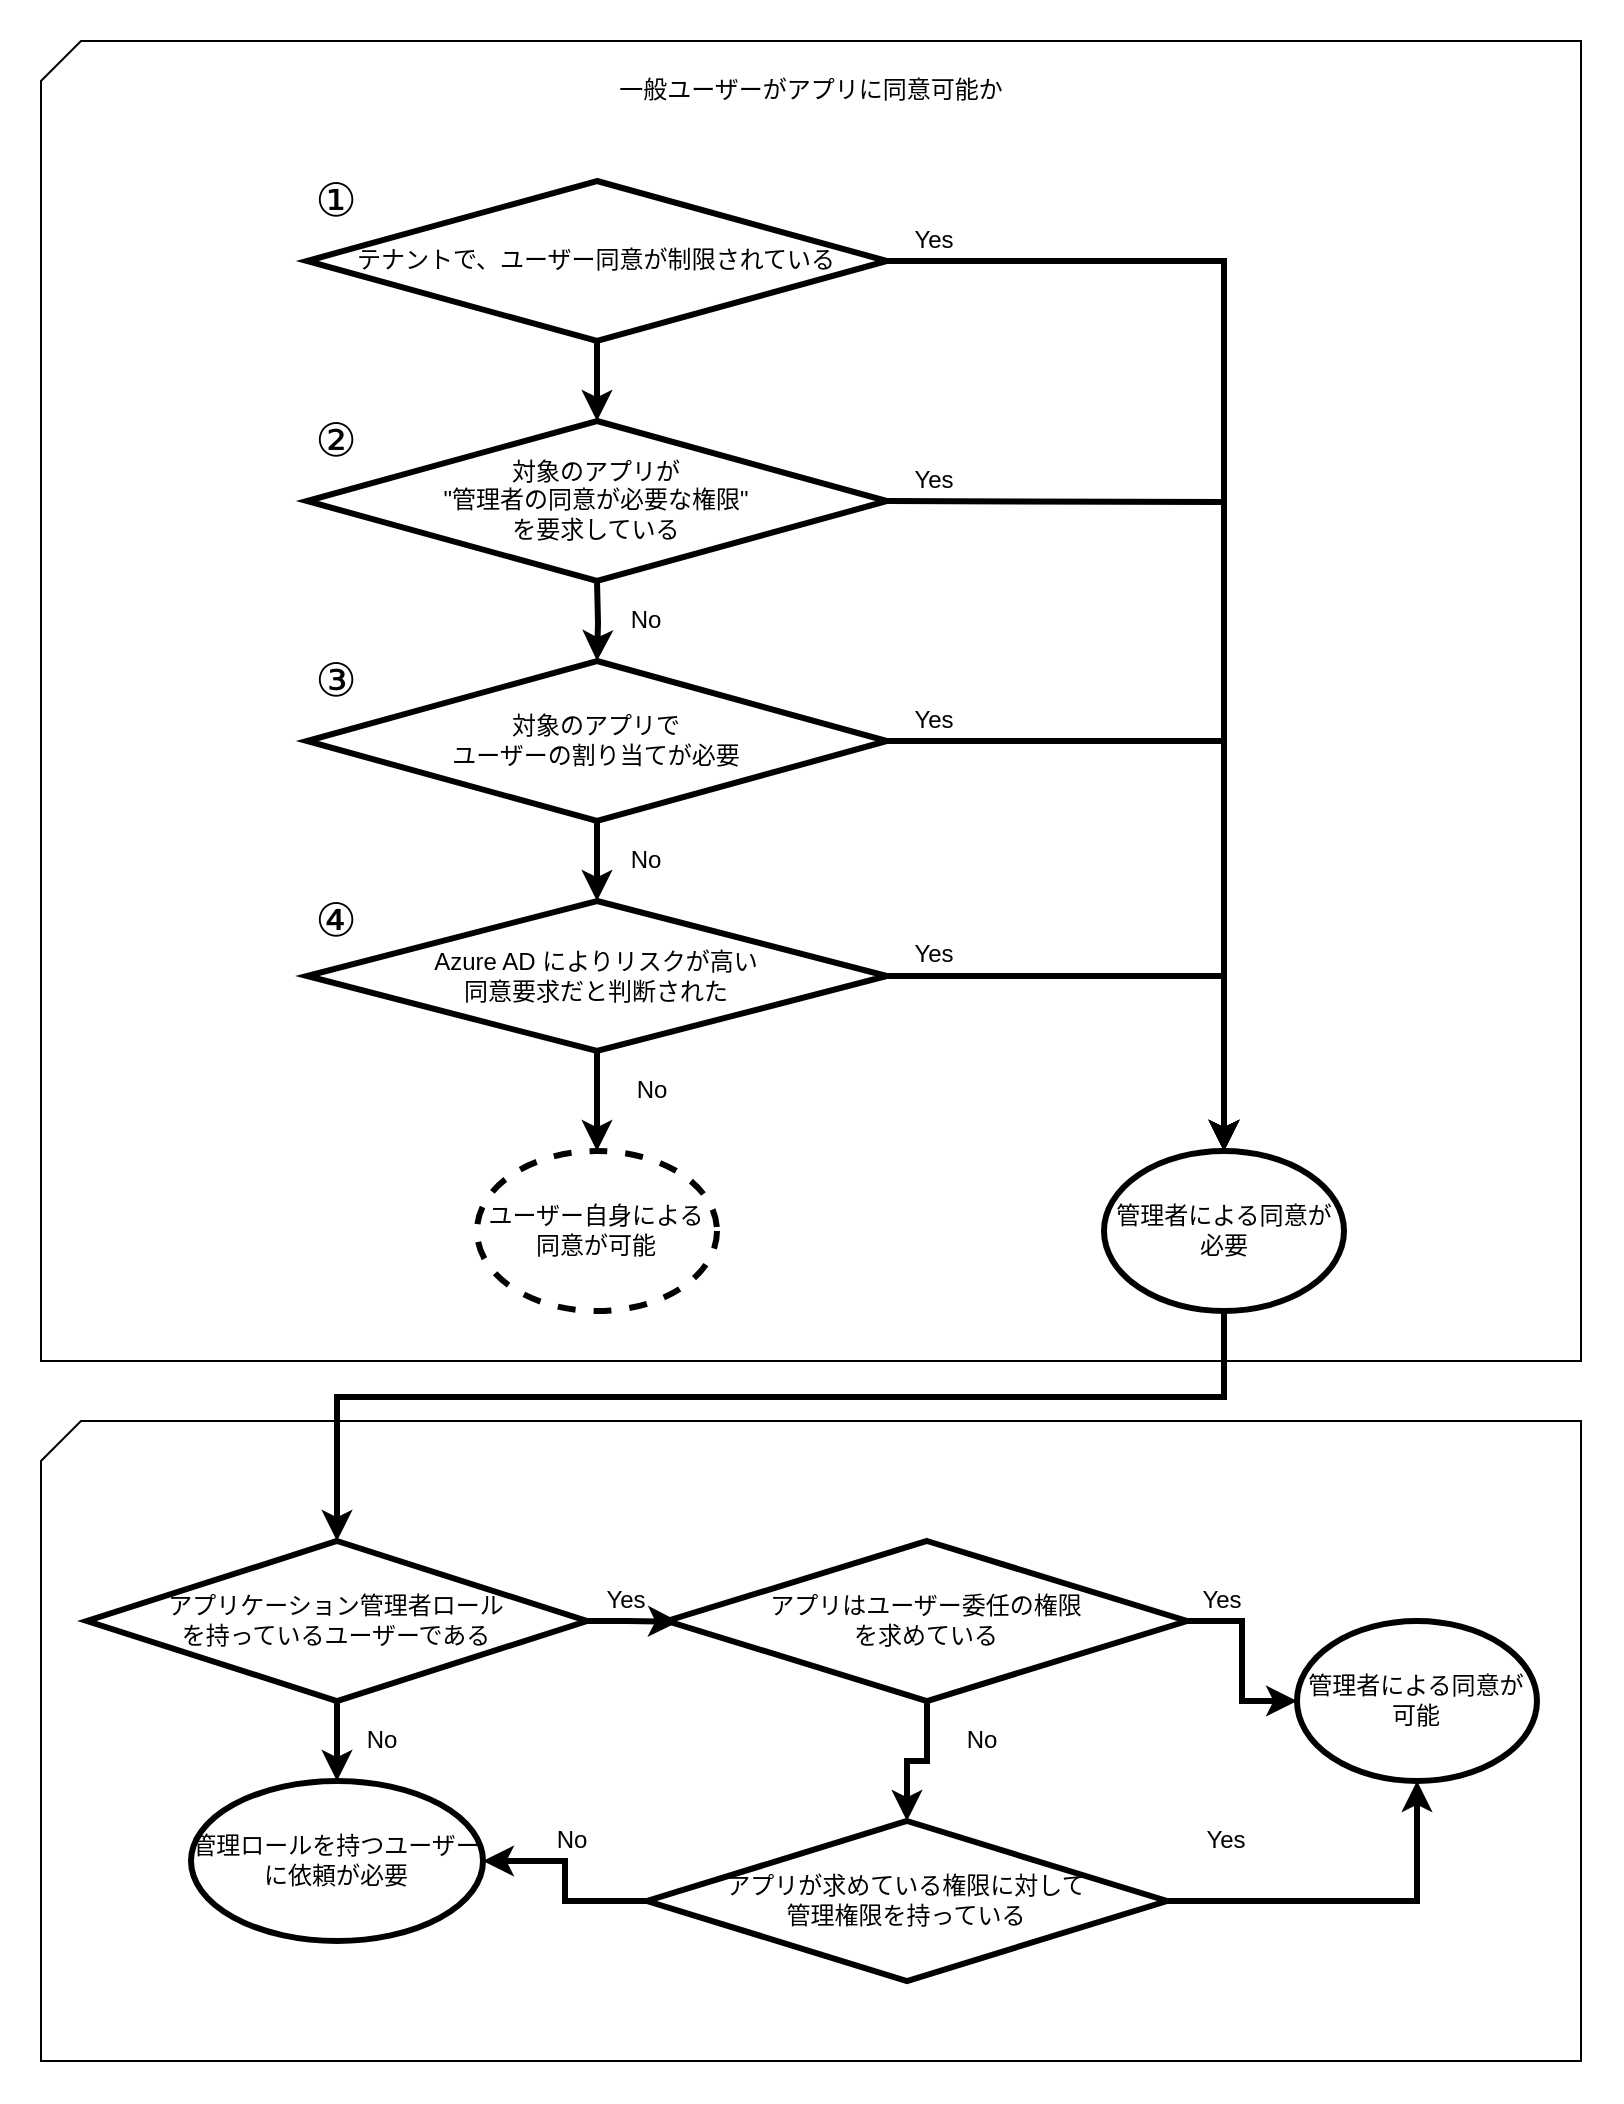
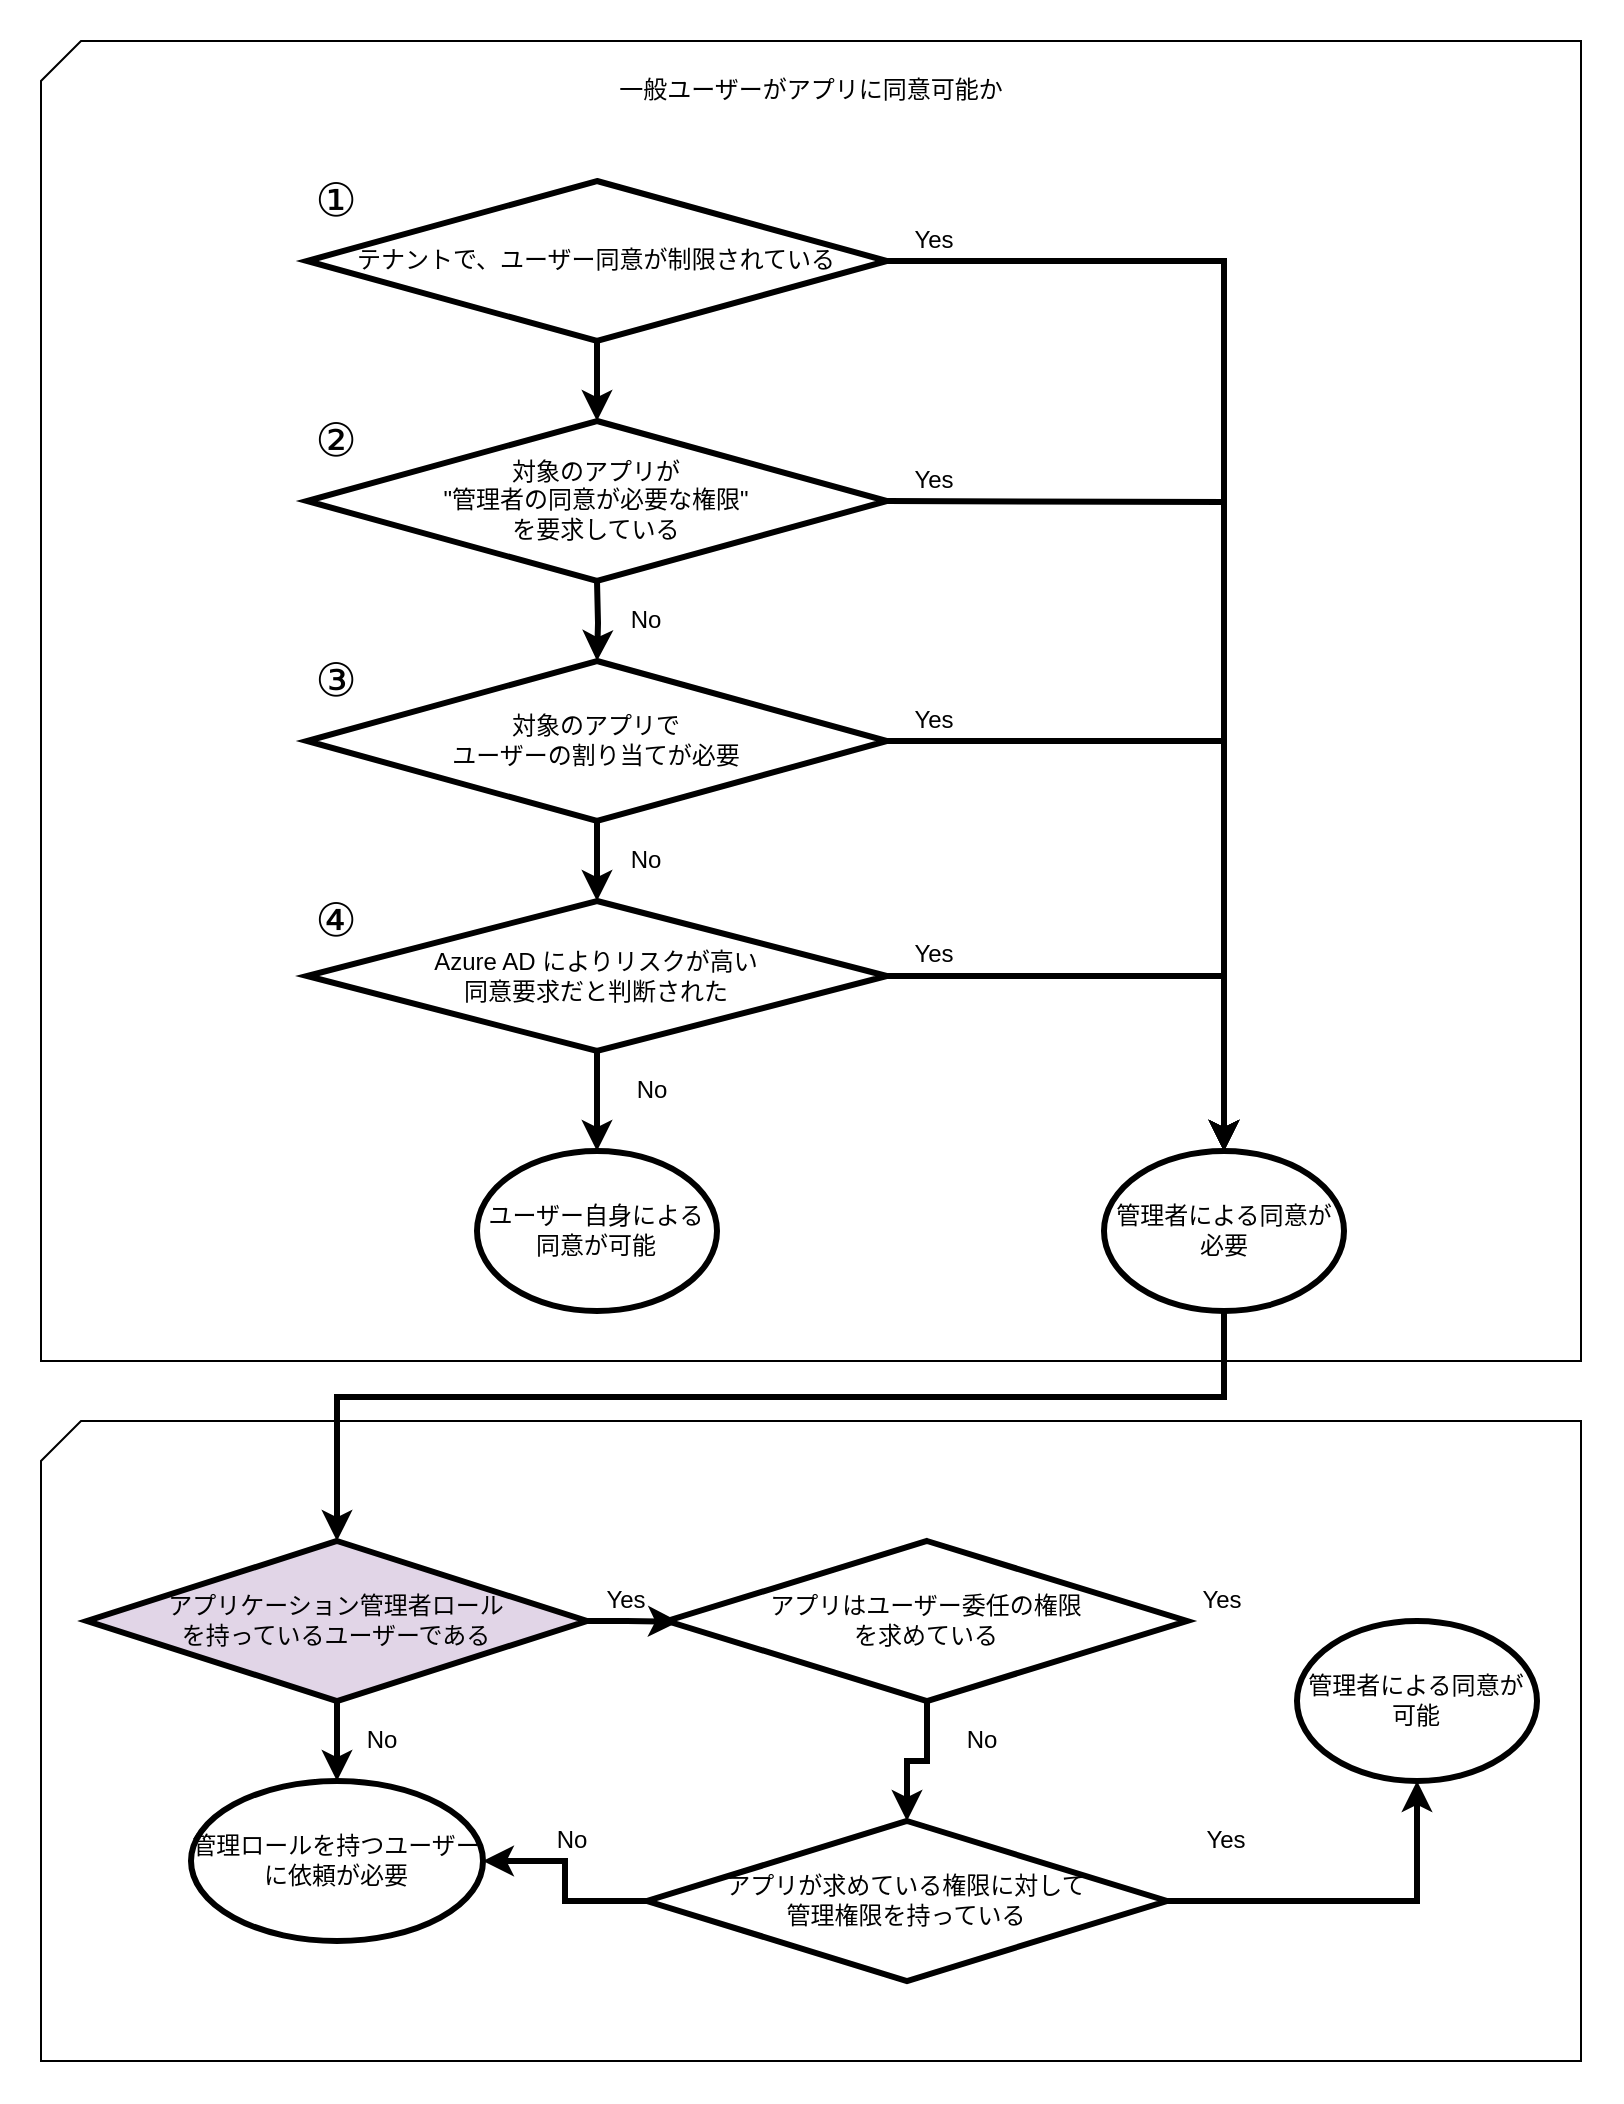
node "ユーザー自身による同意が可能": style dashed -> solid
node "アプリケーション管理者ロールを持っているユーザーである": fillcolor #ffffff -> #e1d5e7
edge "アプリはユーザー委任の権限 を求めている" -> "管理者による同意が可能": removed
